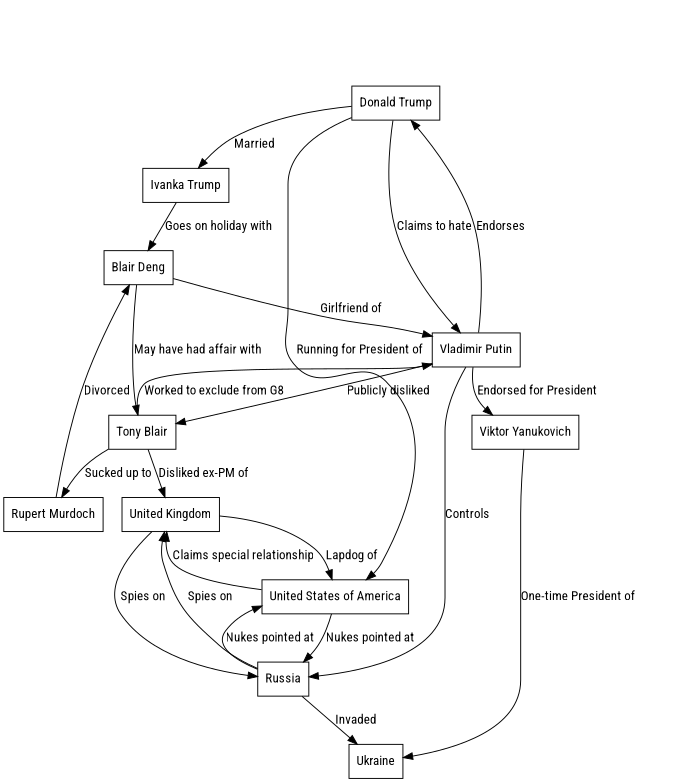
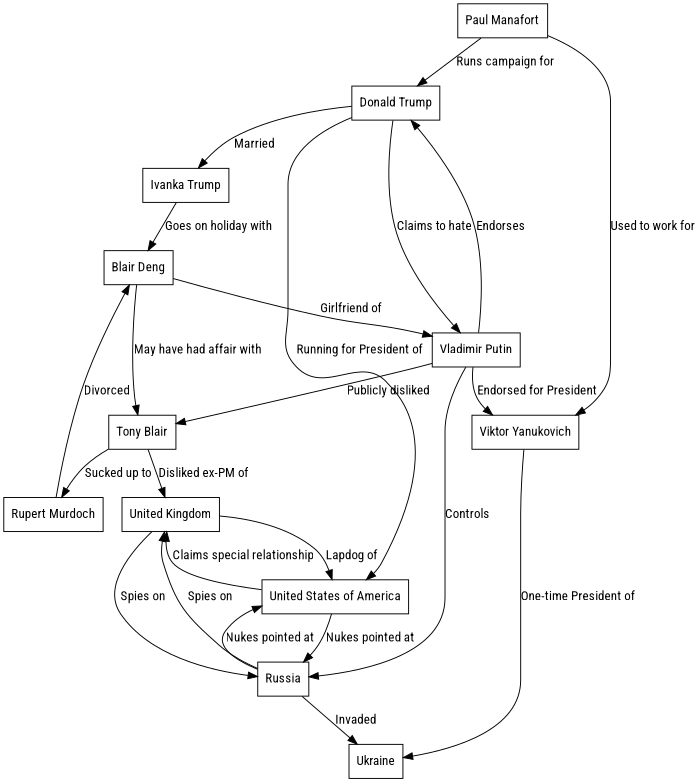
node "Paul Manafort": added
edge "Tony Blair" -> "Vladimir Putin": removed, label "Worked to exclude from G8"
